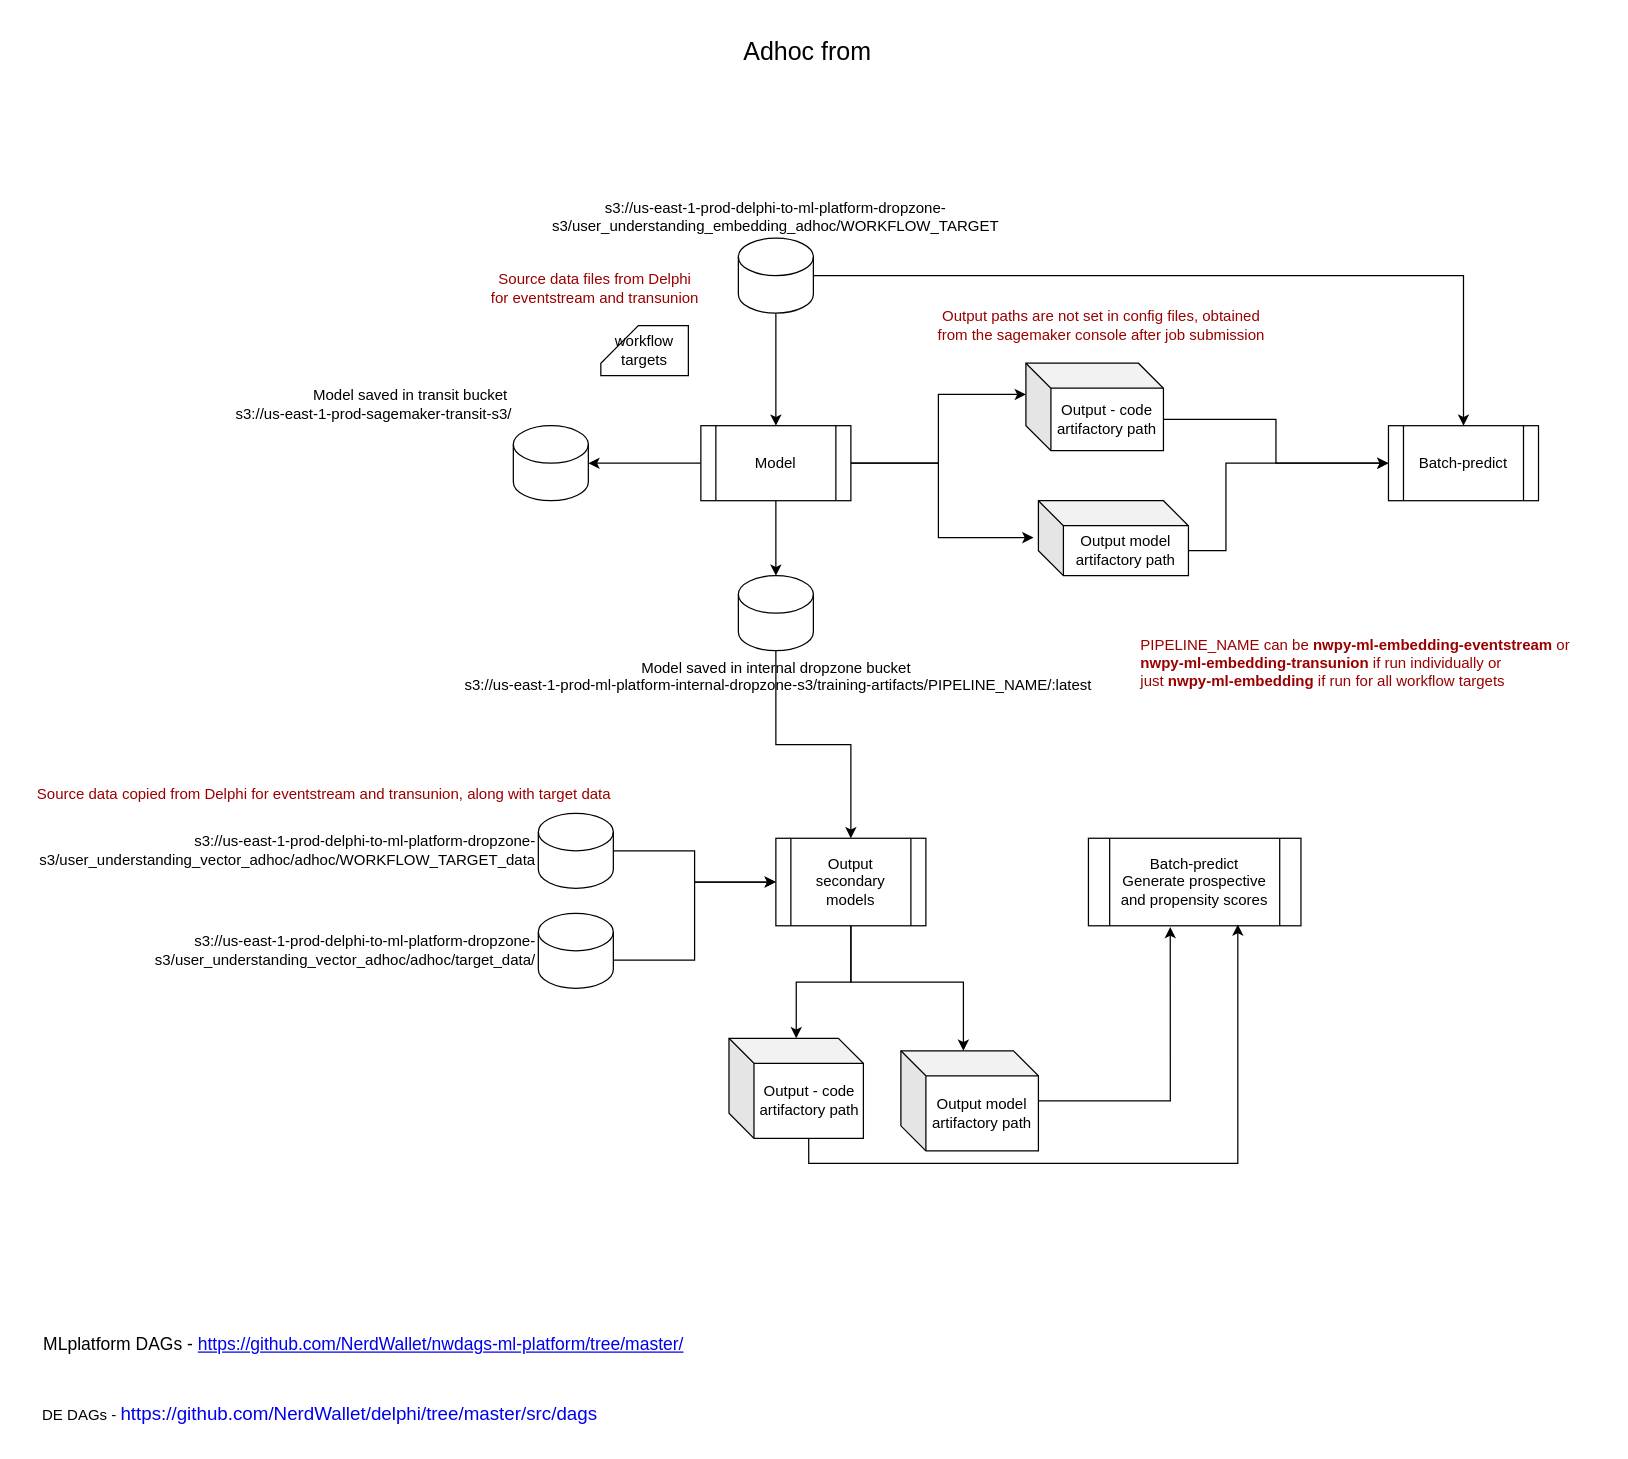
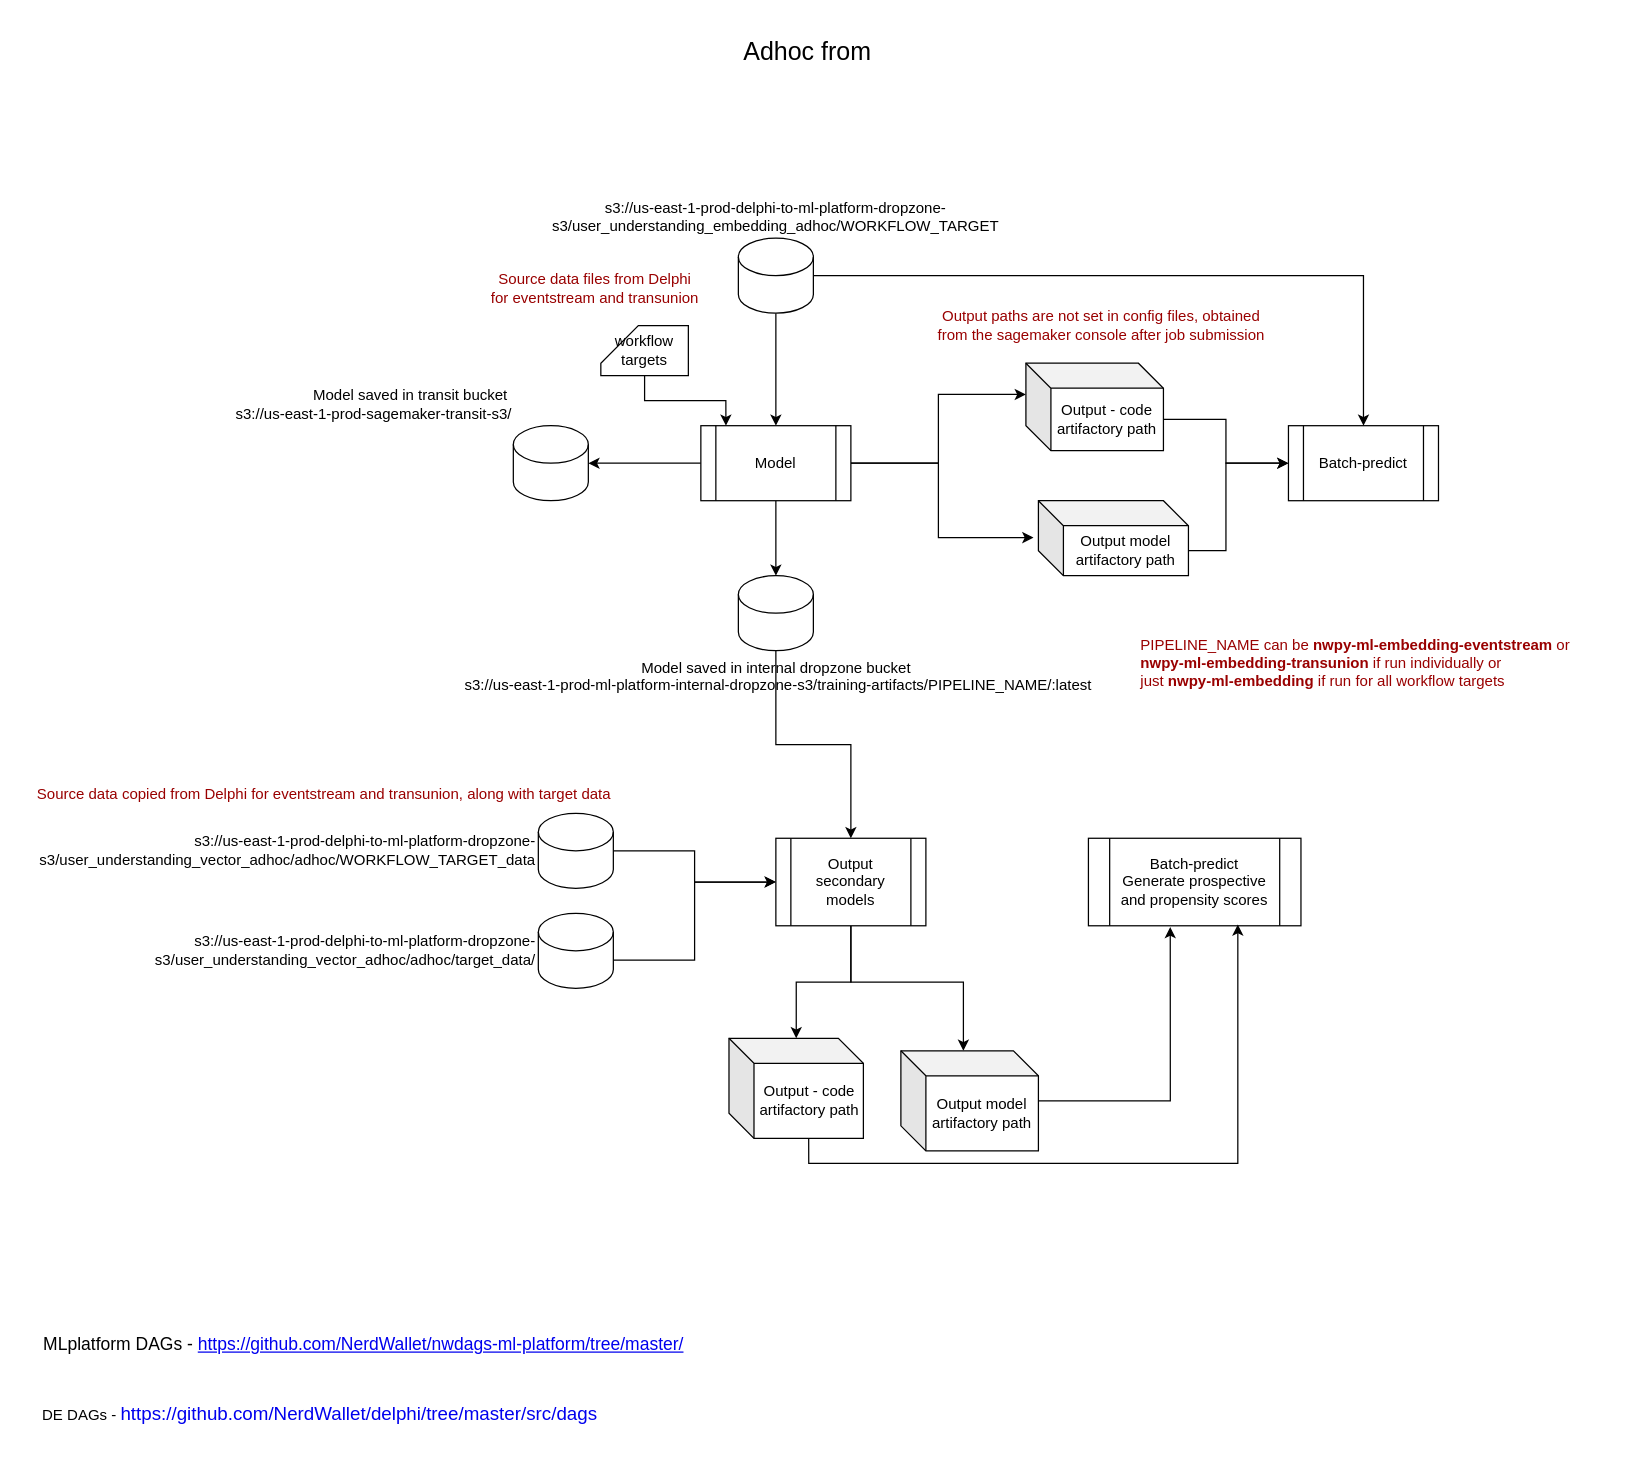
edge "workflow targets" -> "Model": added
node "Batch-predict": moved (1463, 463) -> (1363, 463)
